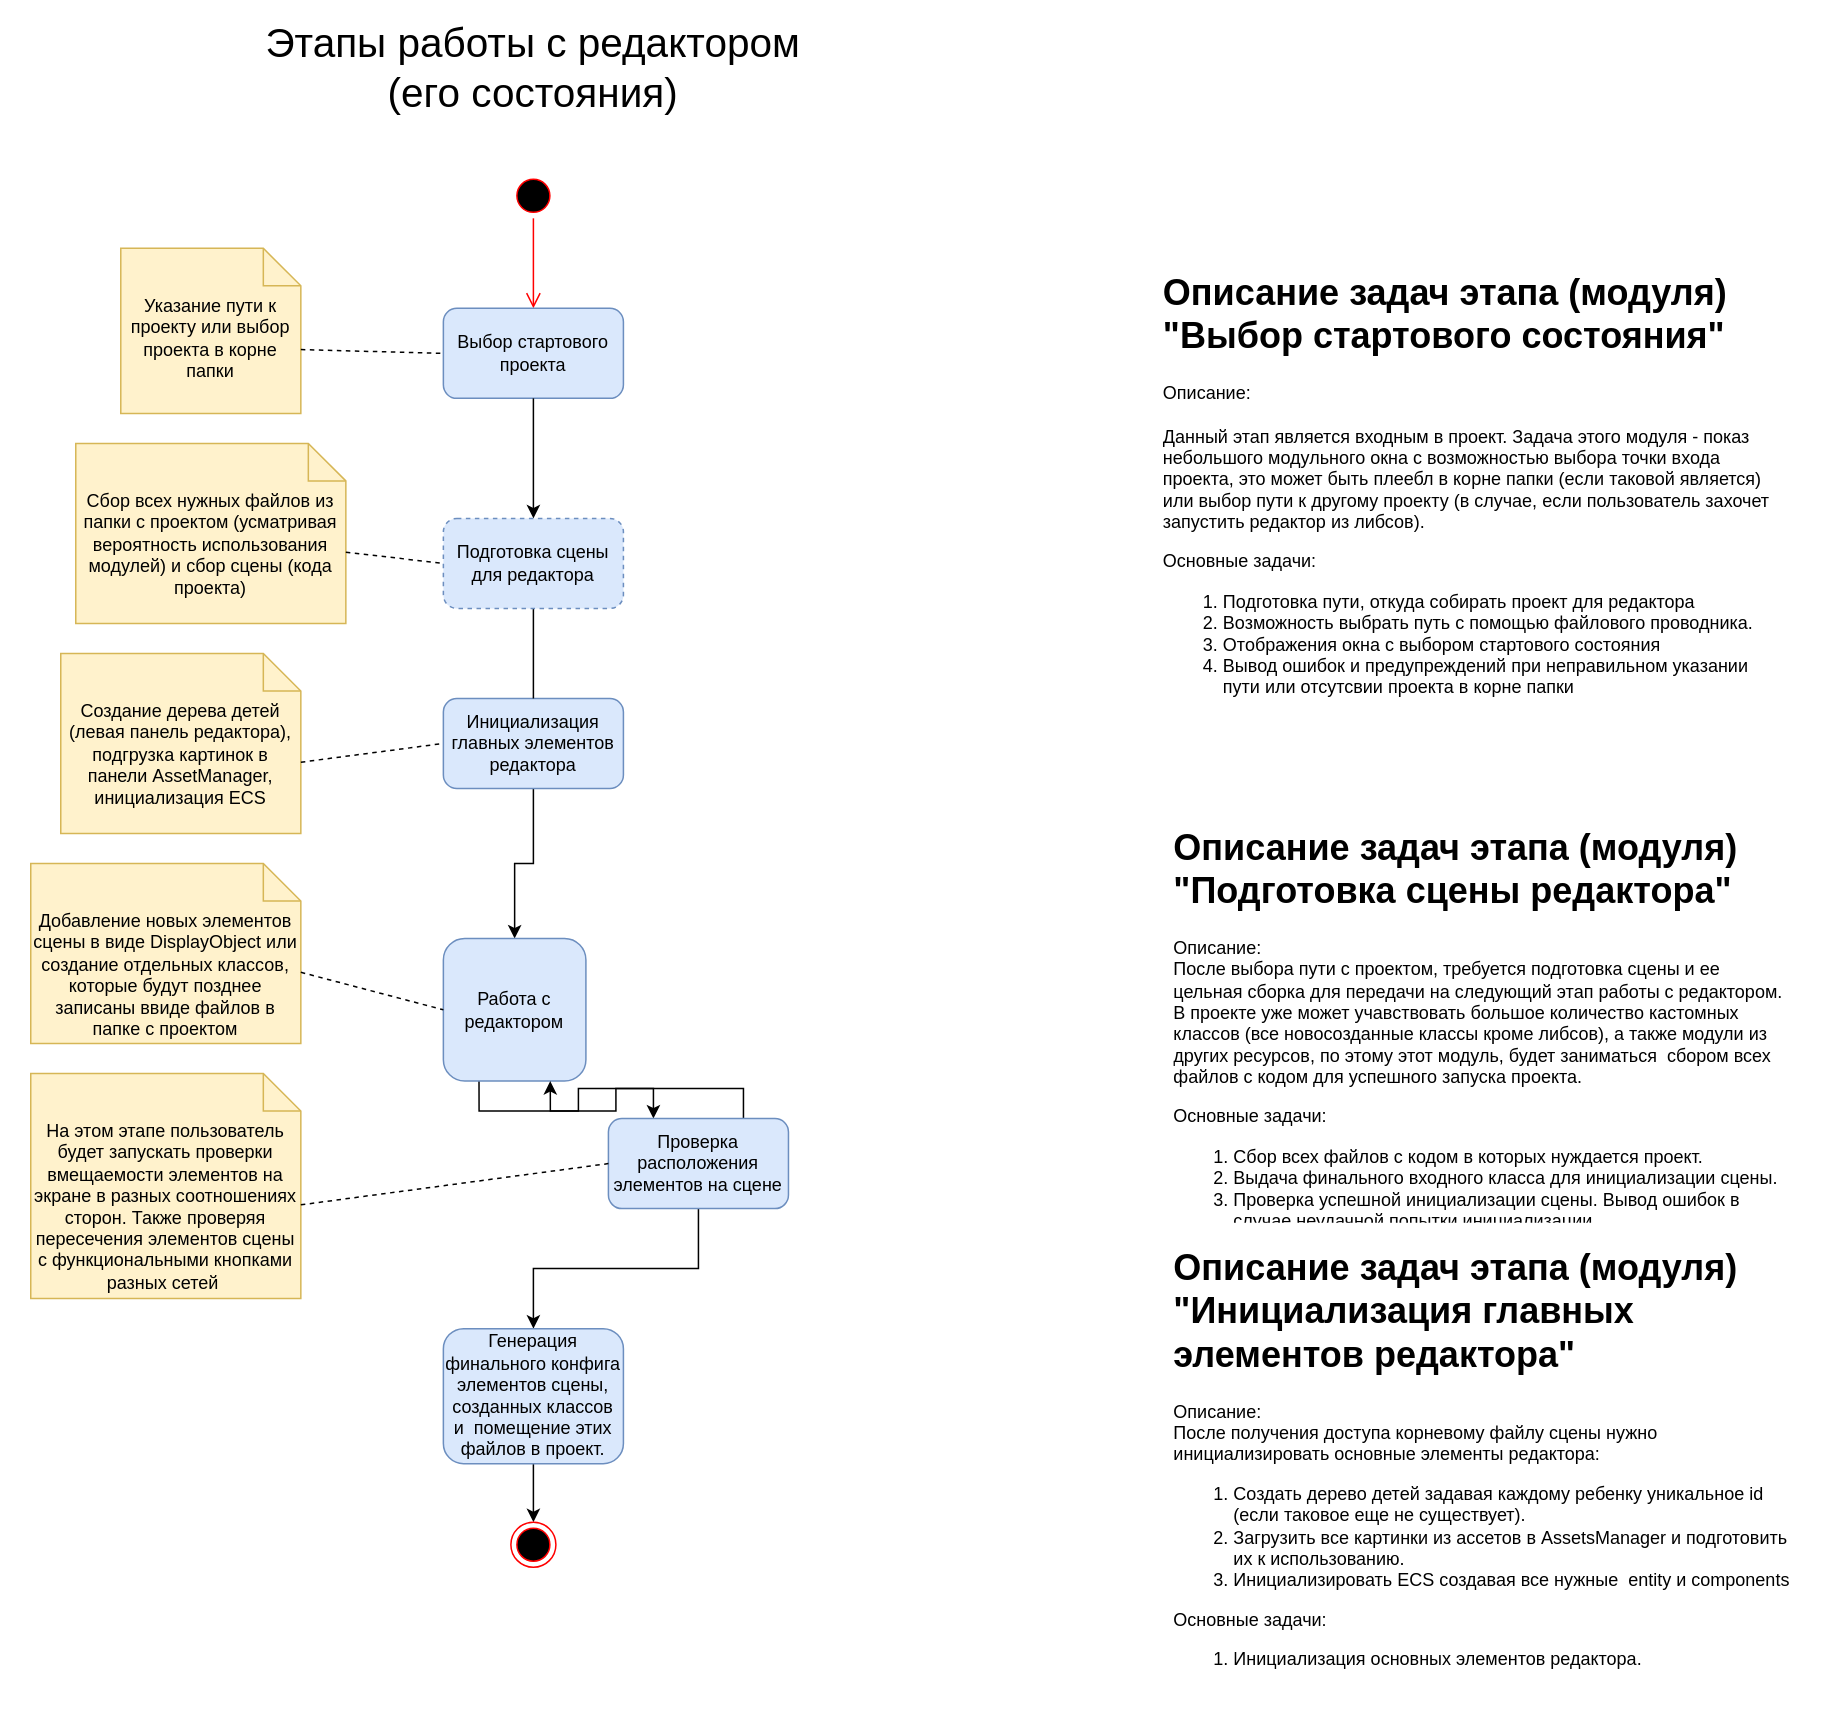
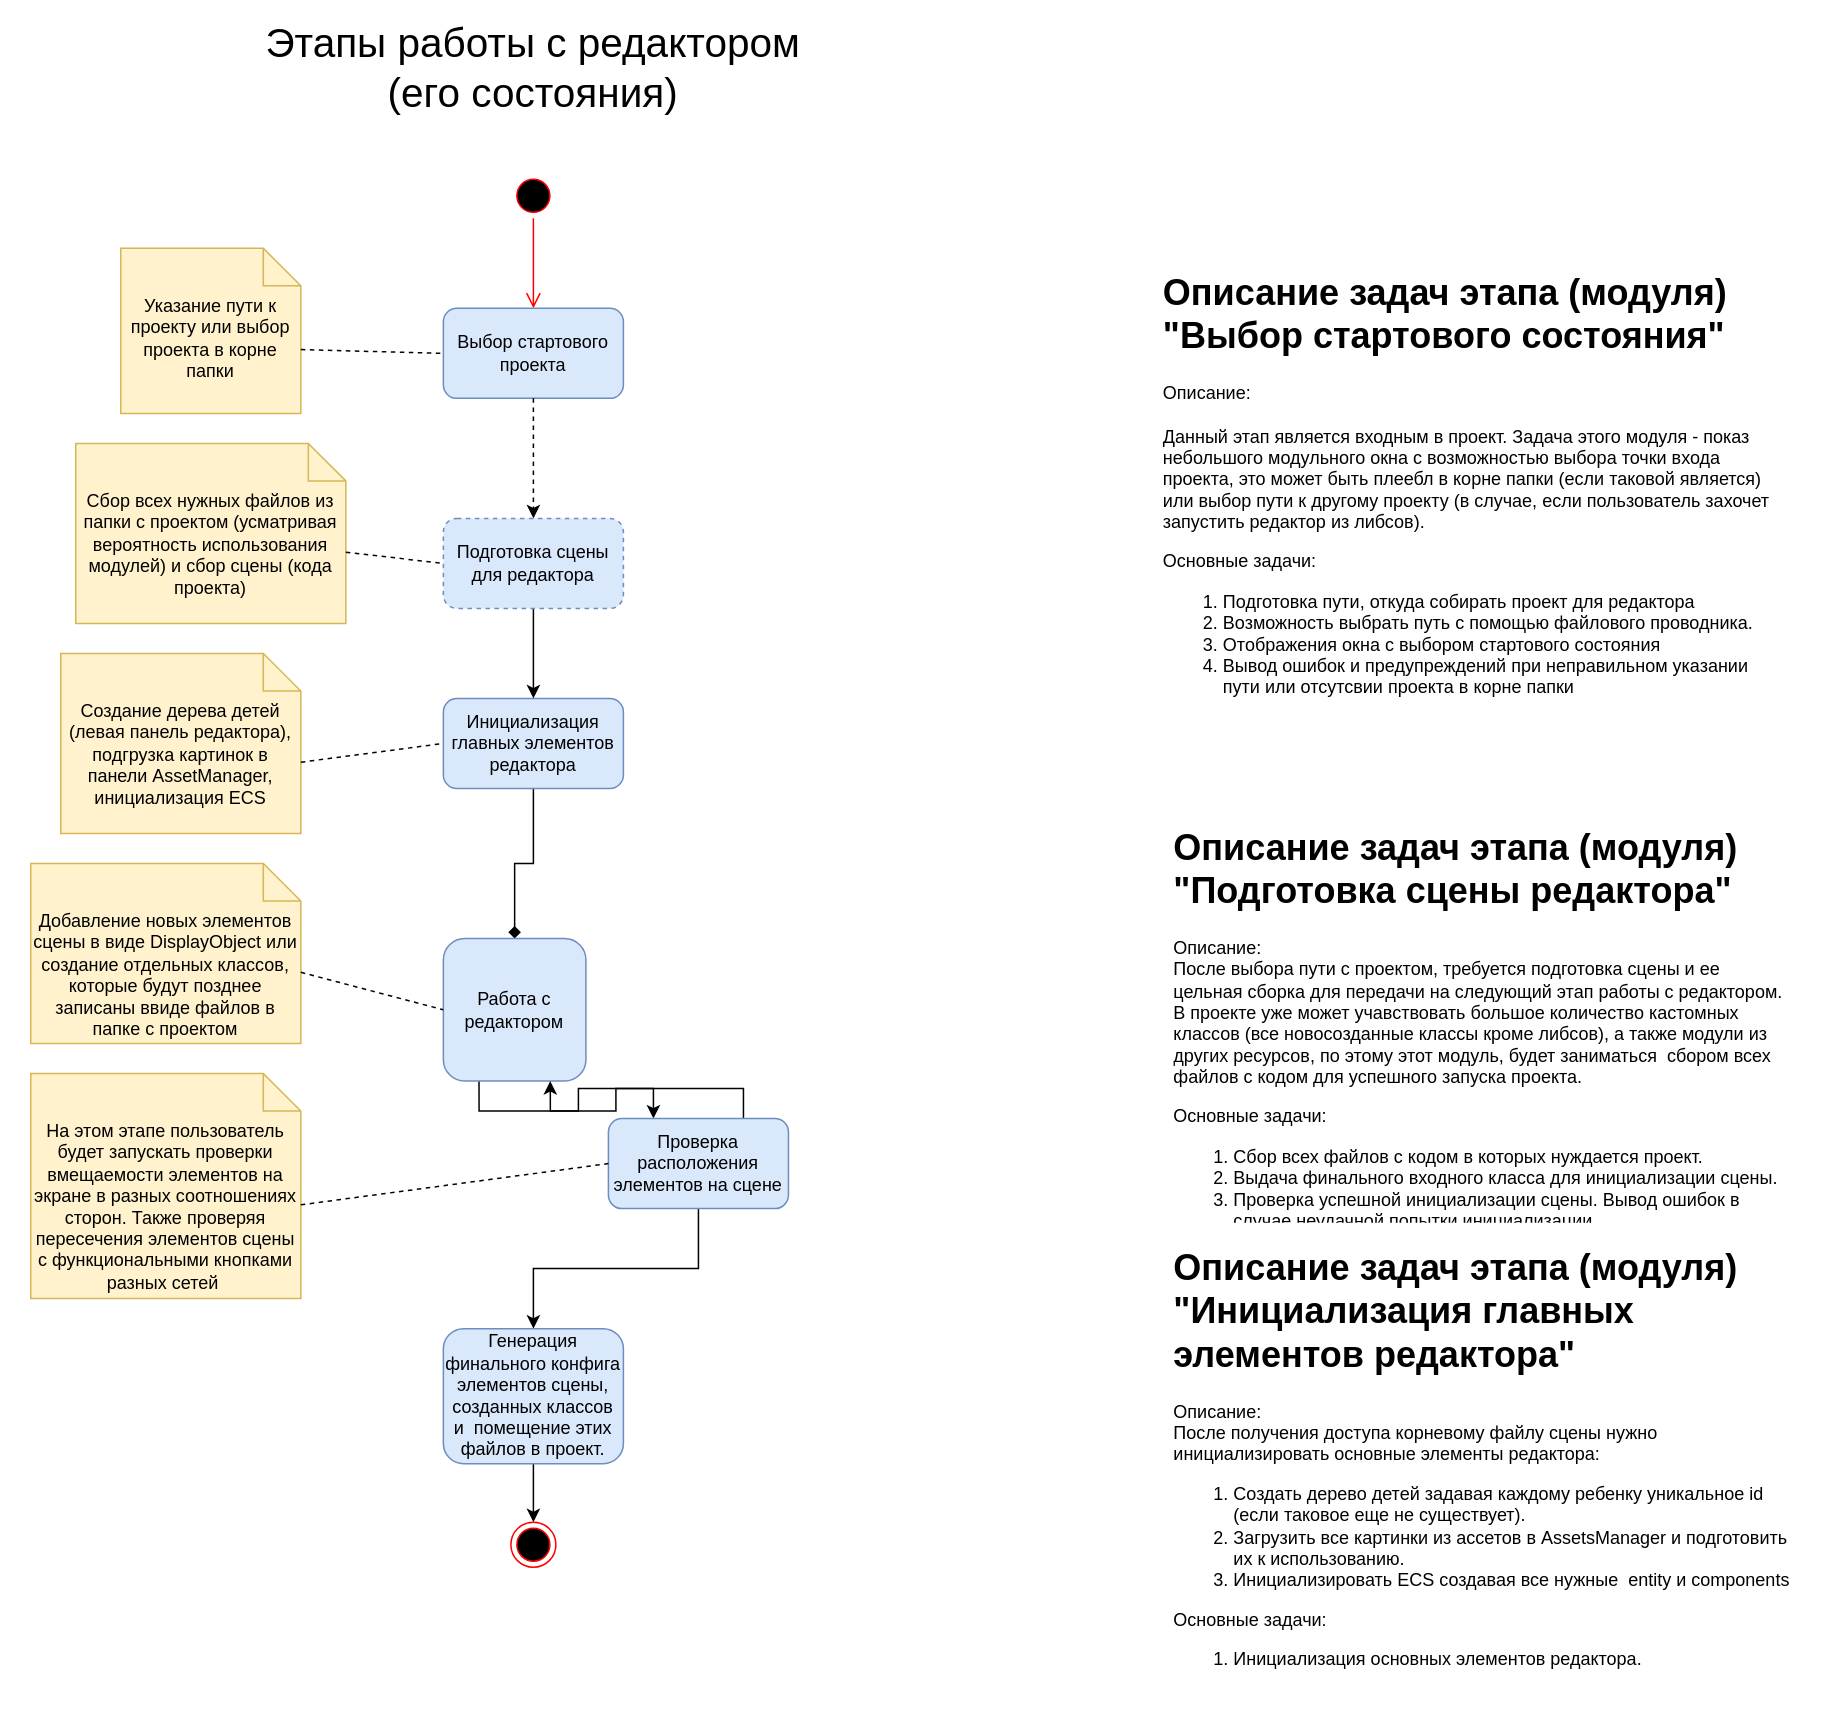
edge "Выбор стартового проекта" -> "Подготовка сцены для редактора": style solid -> dashed
edge "Подготовка сцены для редактора" -- "Инициализация главных элементов редактора": arrowhead none -> classic
edge "Инициализация главных элементов редактора" -> "Работа с редактором": arrowhead classic -> diamond
